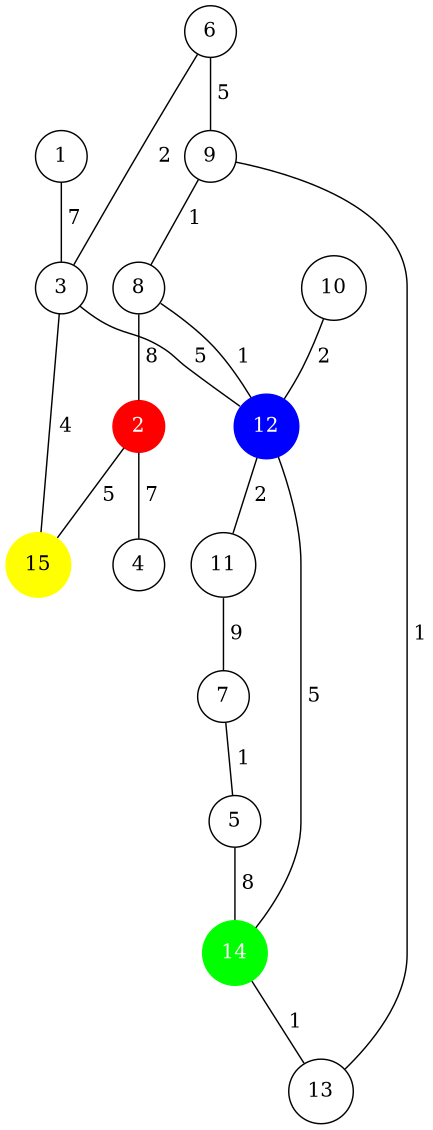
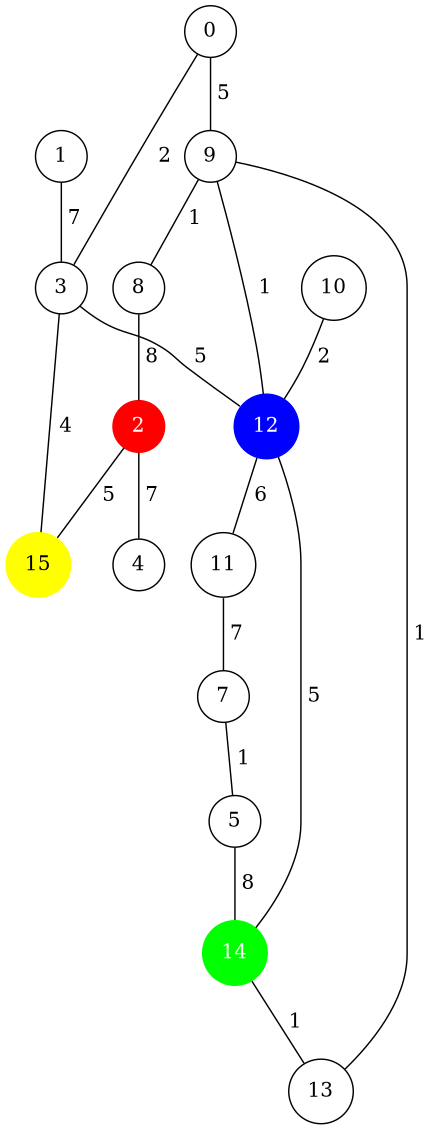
node "6": label "6" -> "0"
edge "8" -- "12": now "9" -- "12"
edge "12" -- "11": label " 2" -> " 6"
edge "11" -- "7": label " 9" -> " 7"
